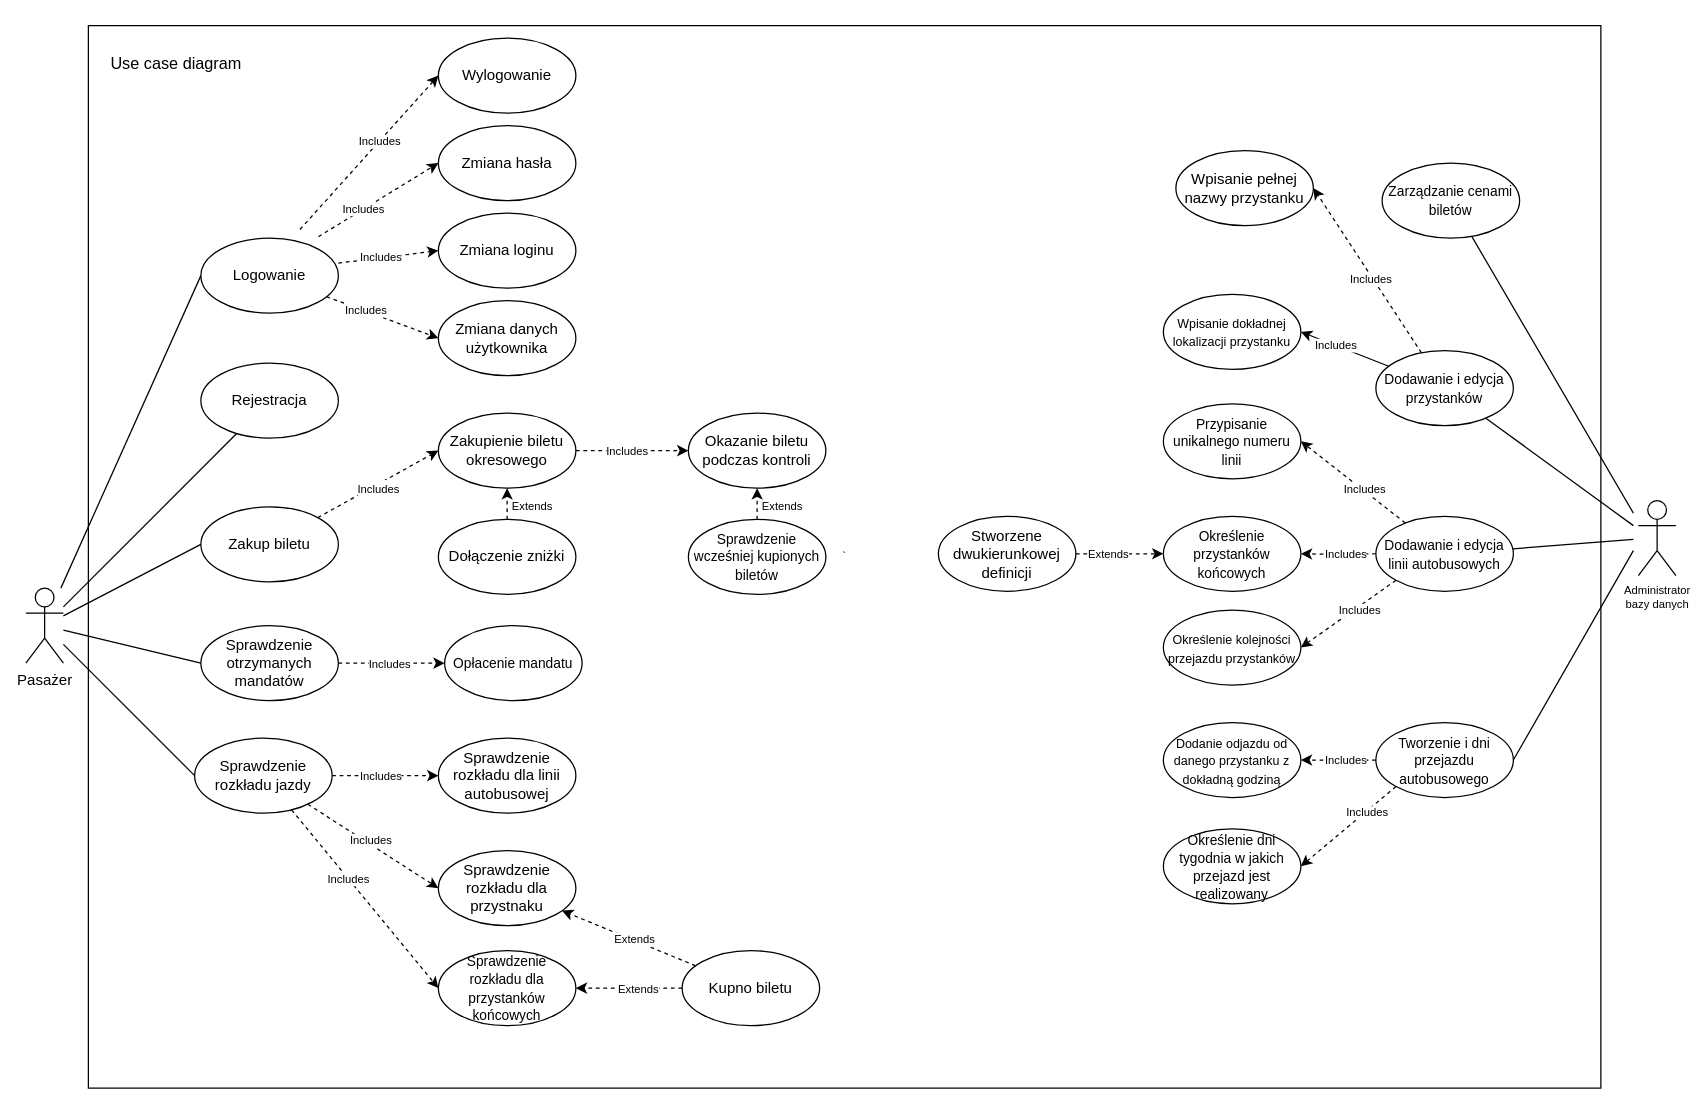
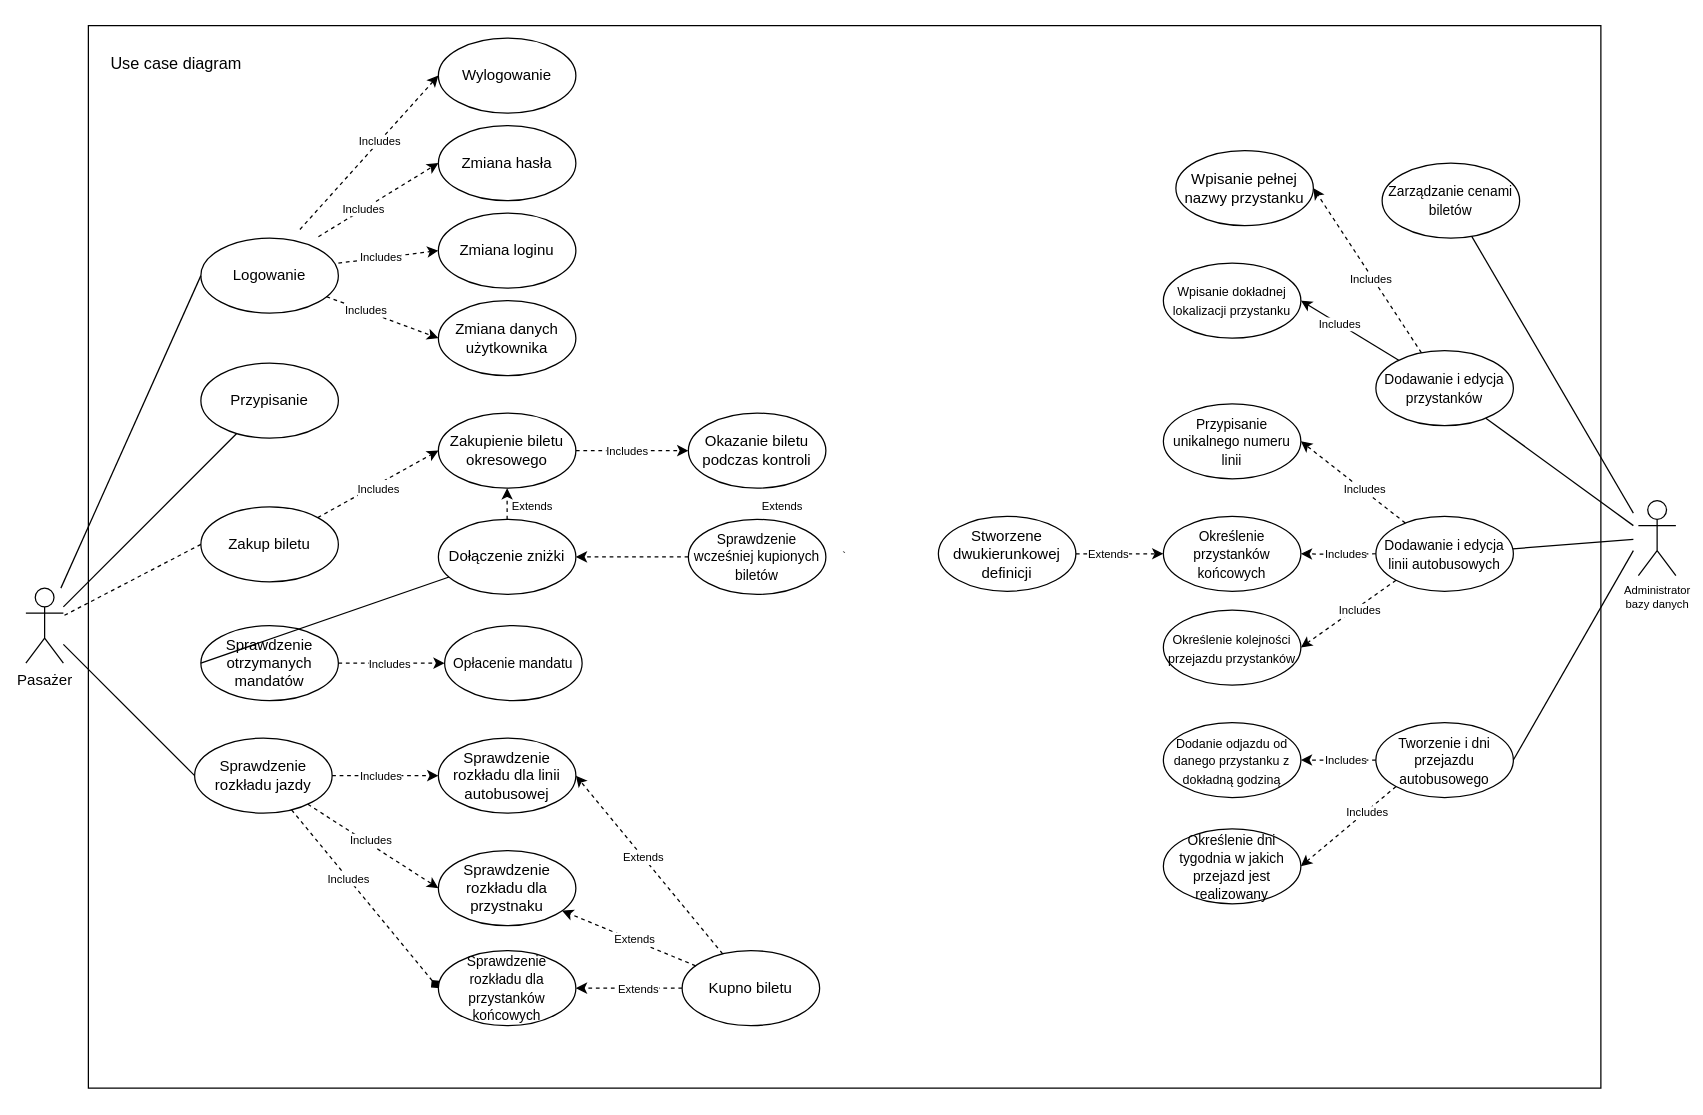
node "Wpisanie dokładnej lokalizacji przystanku": moved (1232, 332) -> (1232, 301)
node "Rejestracja": label "Rejestracja" -> "Przypisanie"
edge "Sprawdzenie wcześniej kupionych biletów" -> "Okazanie biletu podczas kontroli": now "Sprawdzenie wcześniej kupionych biletów" -> "Dołączenie zniżki"
edge "Zakup biletu" -- "Pasażer": style solid -> dashed
edge "Pasażer" -- "Sprawdzenie otrzymanych mandatów": now "Dołączenie zniżki" -- "Sprawdzenie otrzymanych mandatów"
edge "Kupno biletu" -> "Sprawdzenie rozkładu dla linii autobusowej": added, label "Extends"
edge "Sprawdzenie rozkładu jazdy" -> "Sprawdzenie rozkładu dla przystanków końcowych": arrowhead classic -> diamond
